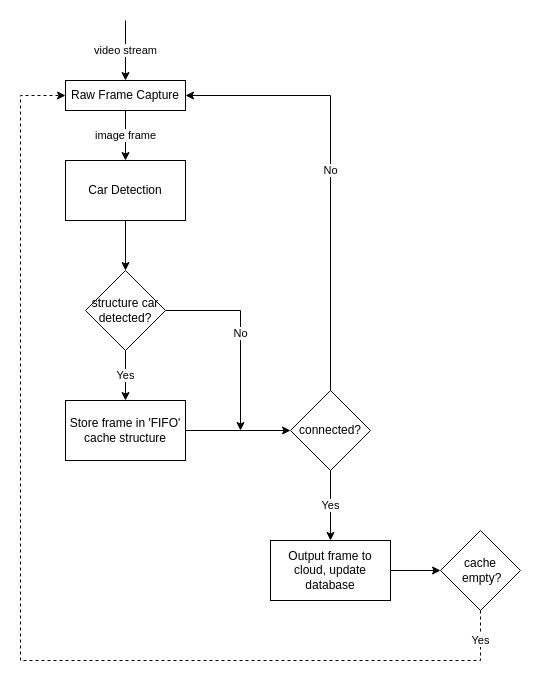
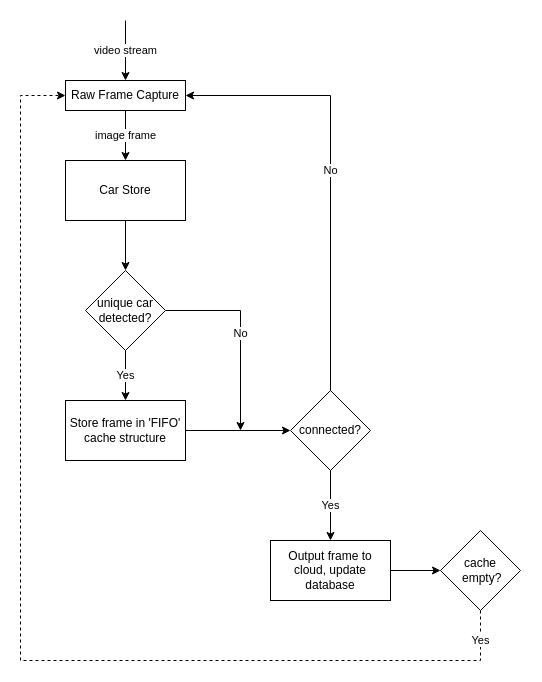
node "Car Detection": label "Car Detection" -> "Car Store"
node "structure car detected?": label "structure car detected?" -> "unique car detected?"
